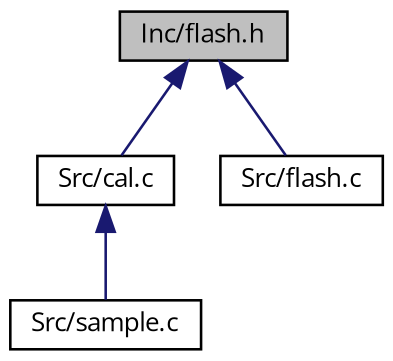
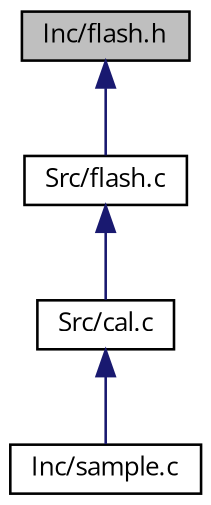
edge "Src/cal.c" -> "Inc/flash.h": now "Src/cal.c" -> "Src/flash.c"
node "Src/sample.c": label "Src/sample.c" -> "Inc/sample.c"
